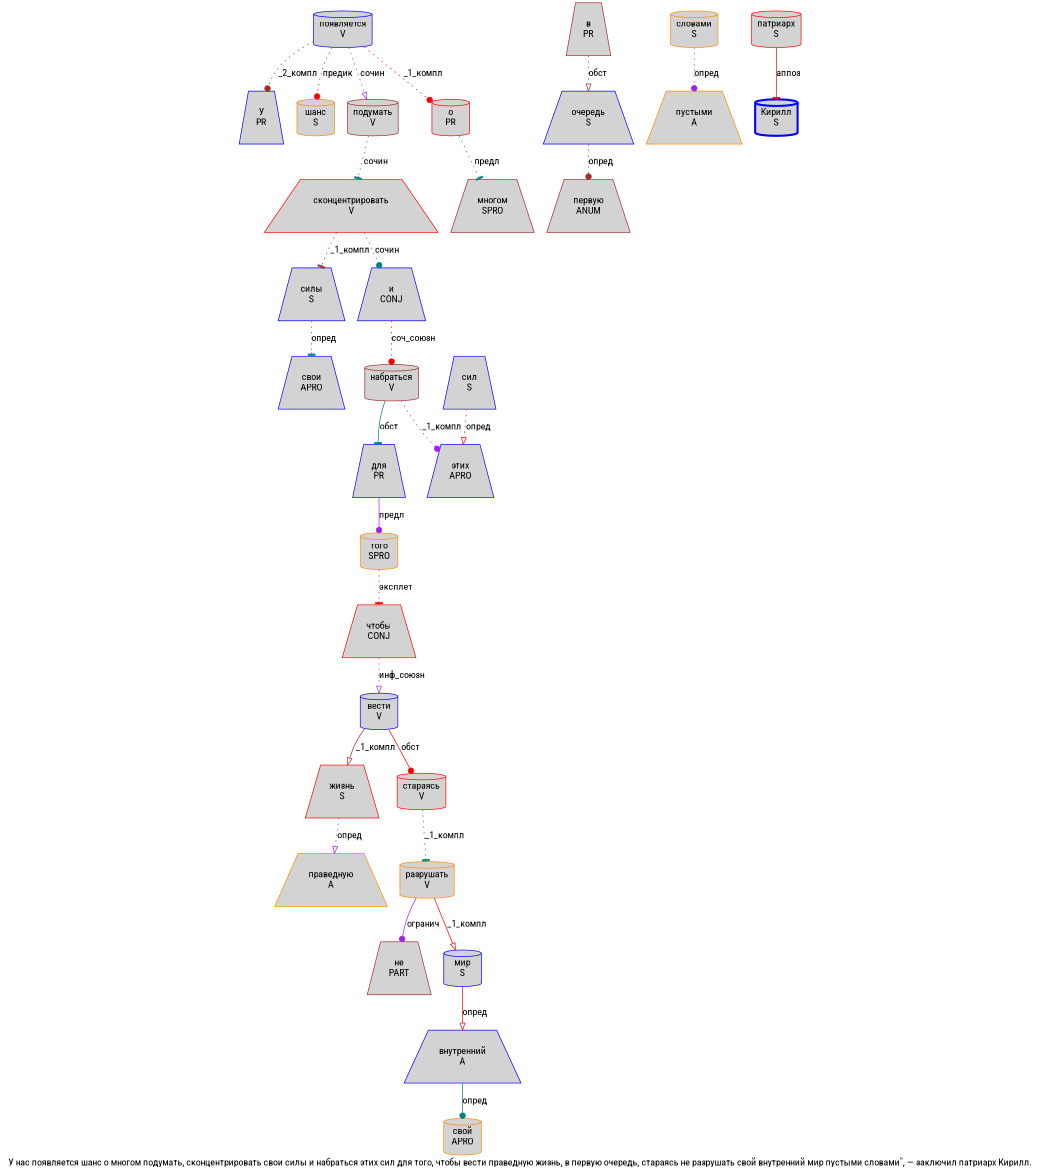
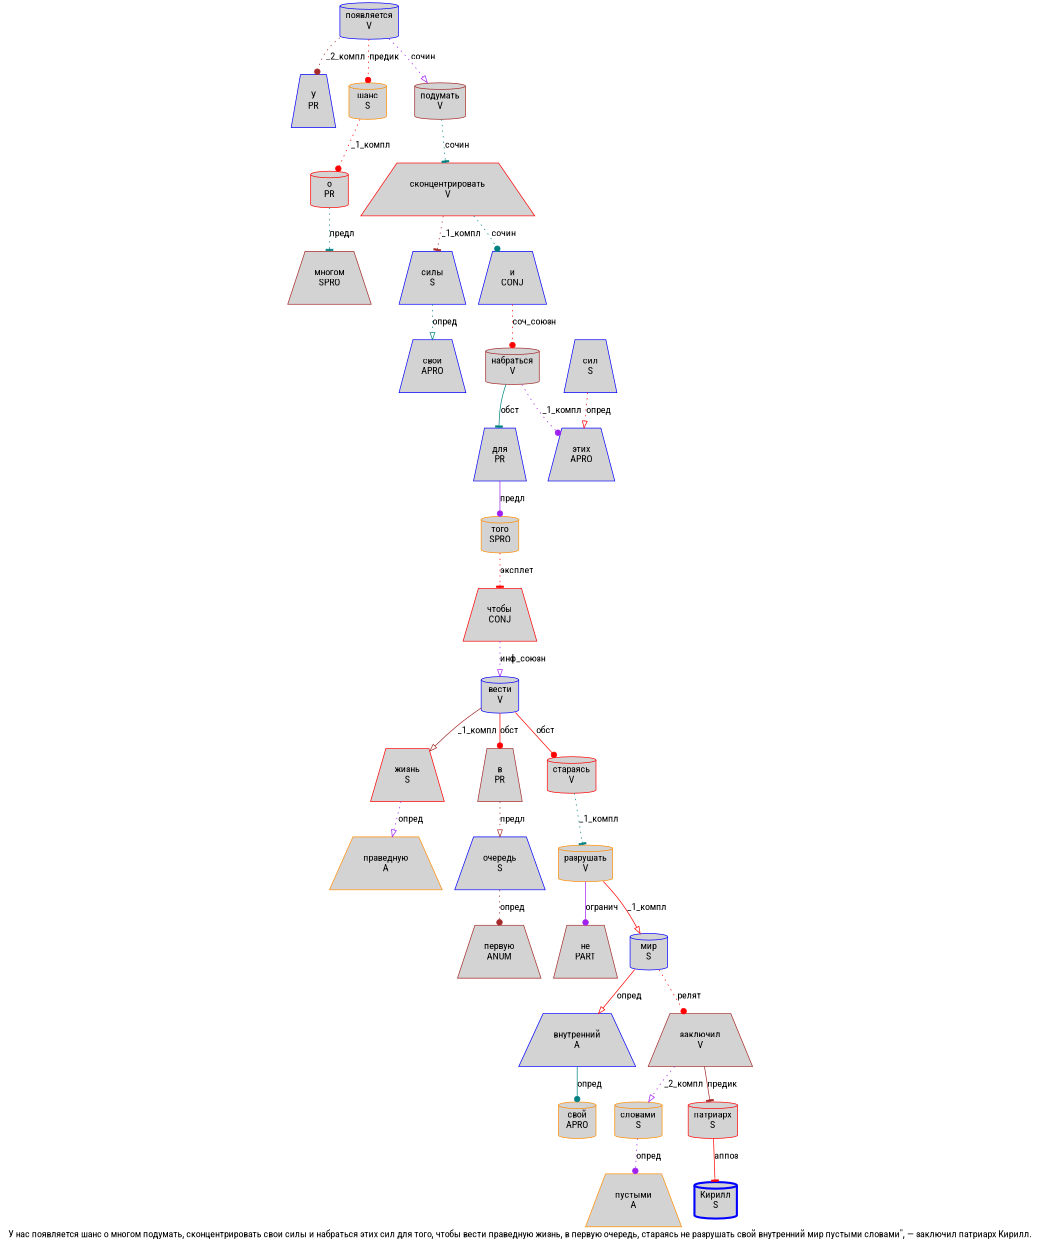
edge "появляется V" -> "о PR": now "шанс S" -> "о PR"
edge "в PR" -> "очередь S": label "обст" -> "предл"
edge "силы S" -> "свои APRO": arrowhead tee -> onormal
edge "вести V" -> "в PR": added, label "обст"
node "заключил V": added
